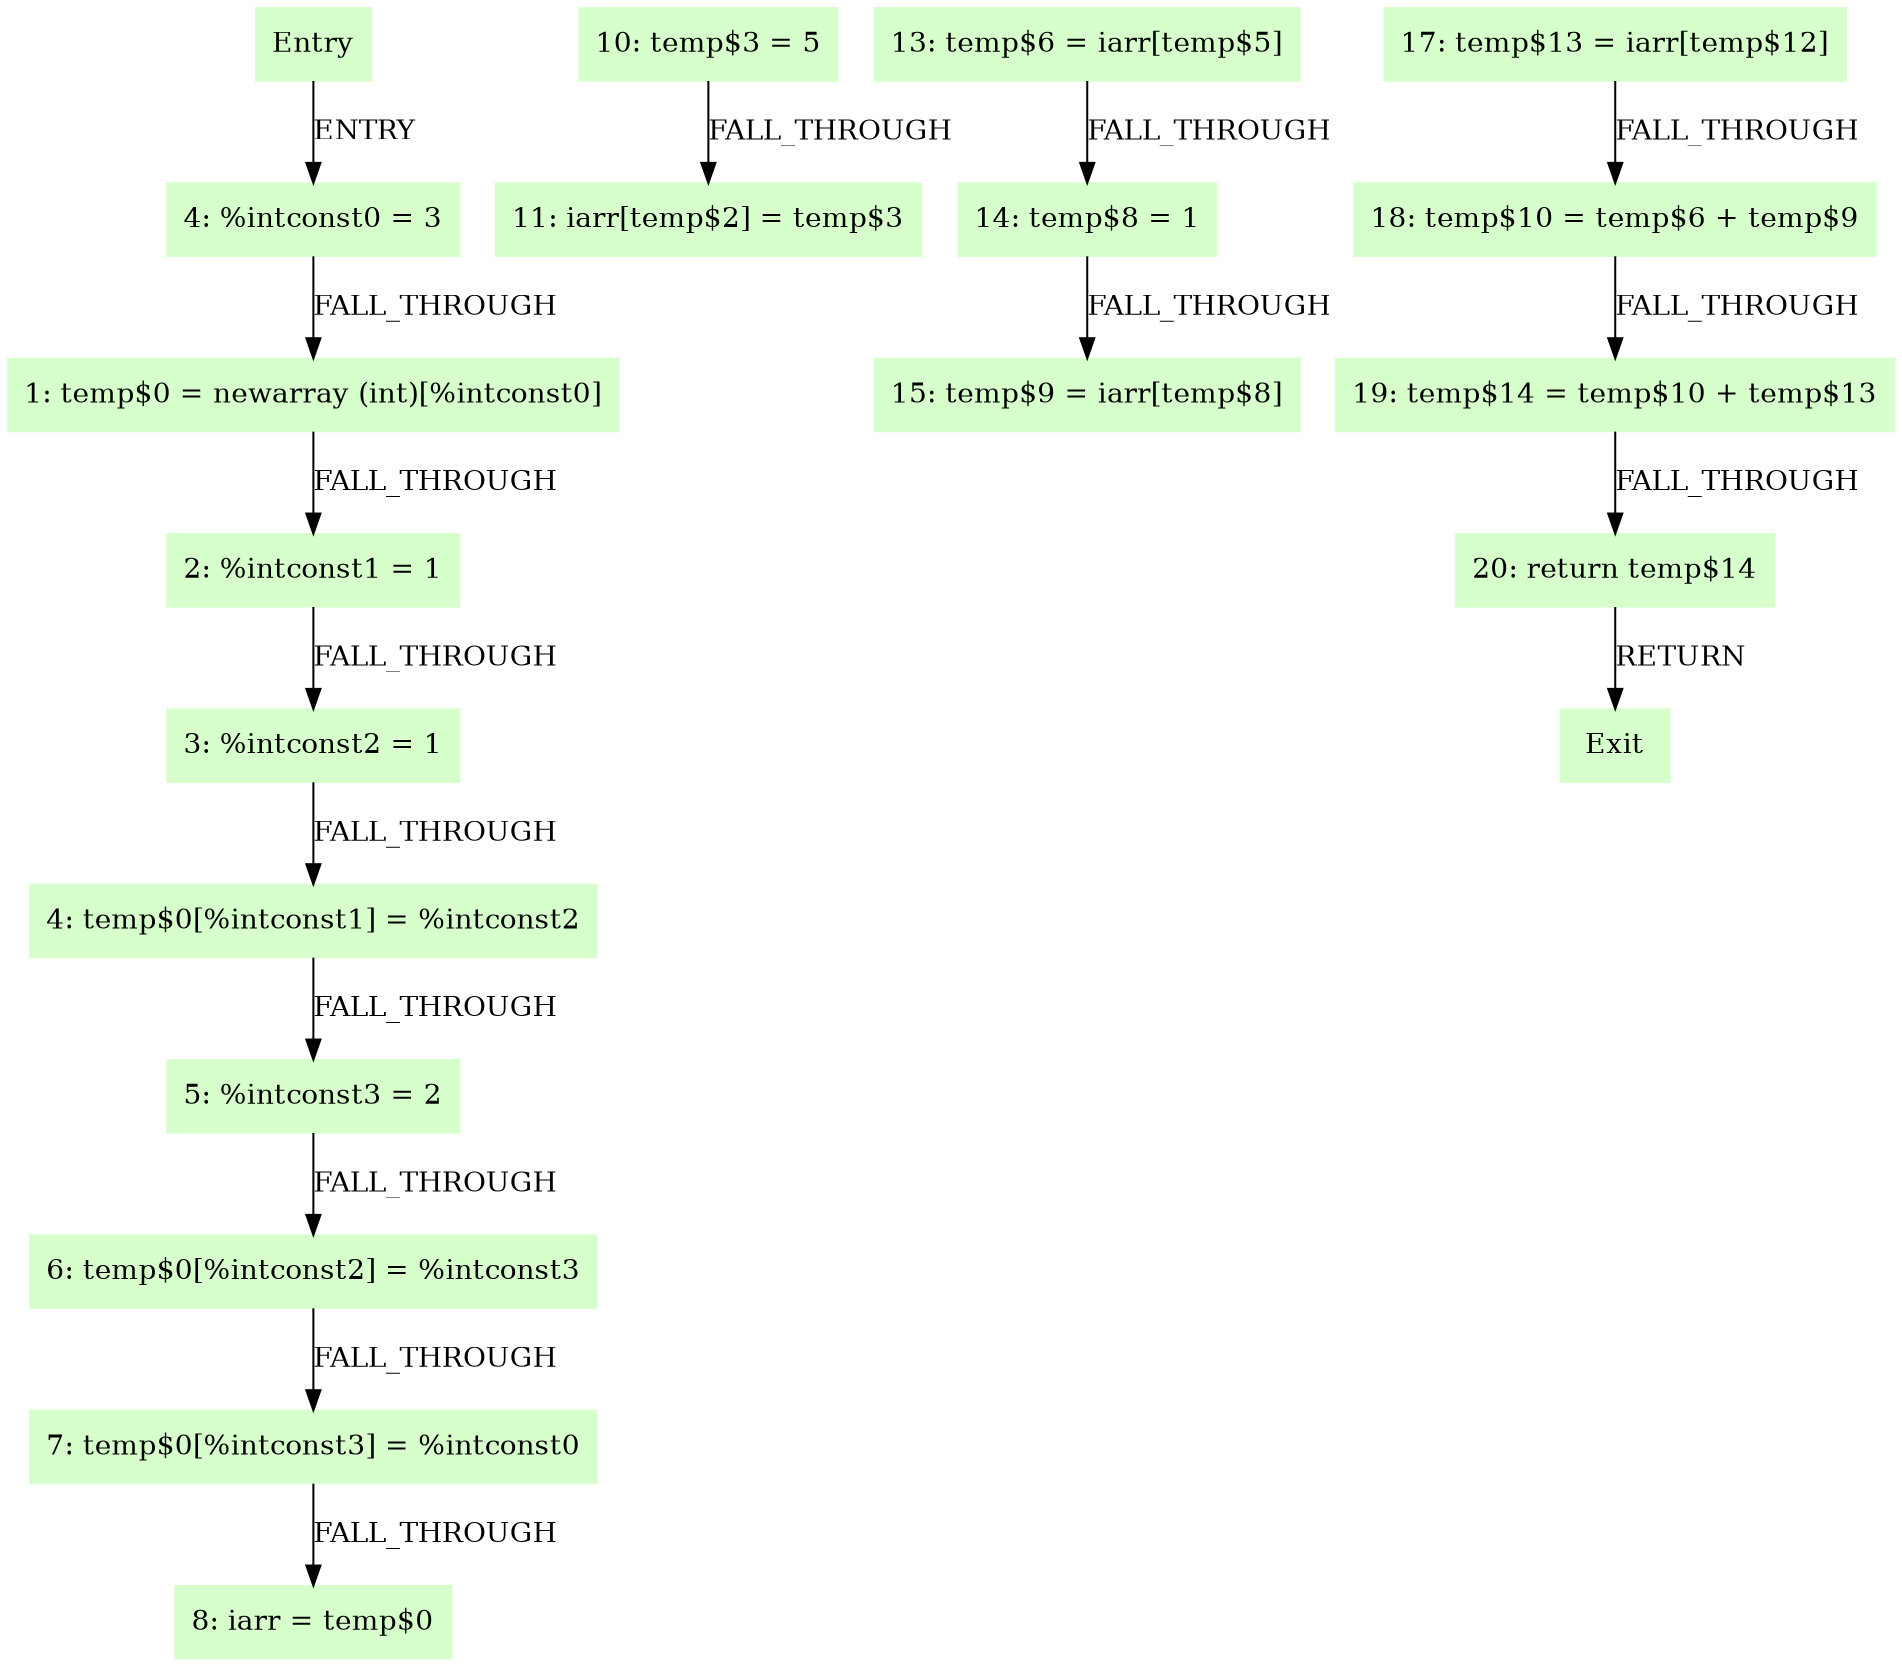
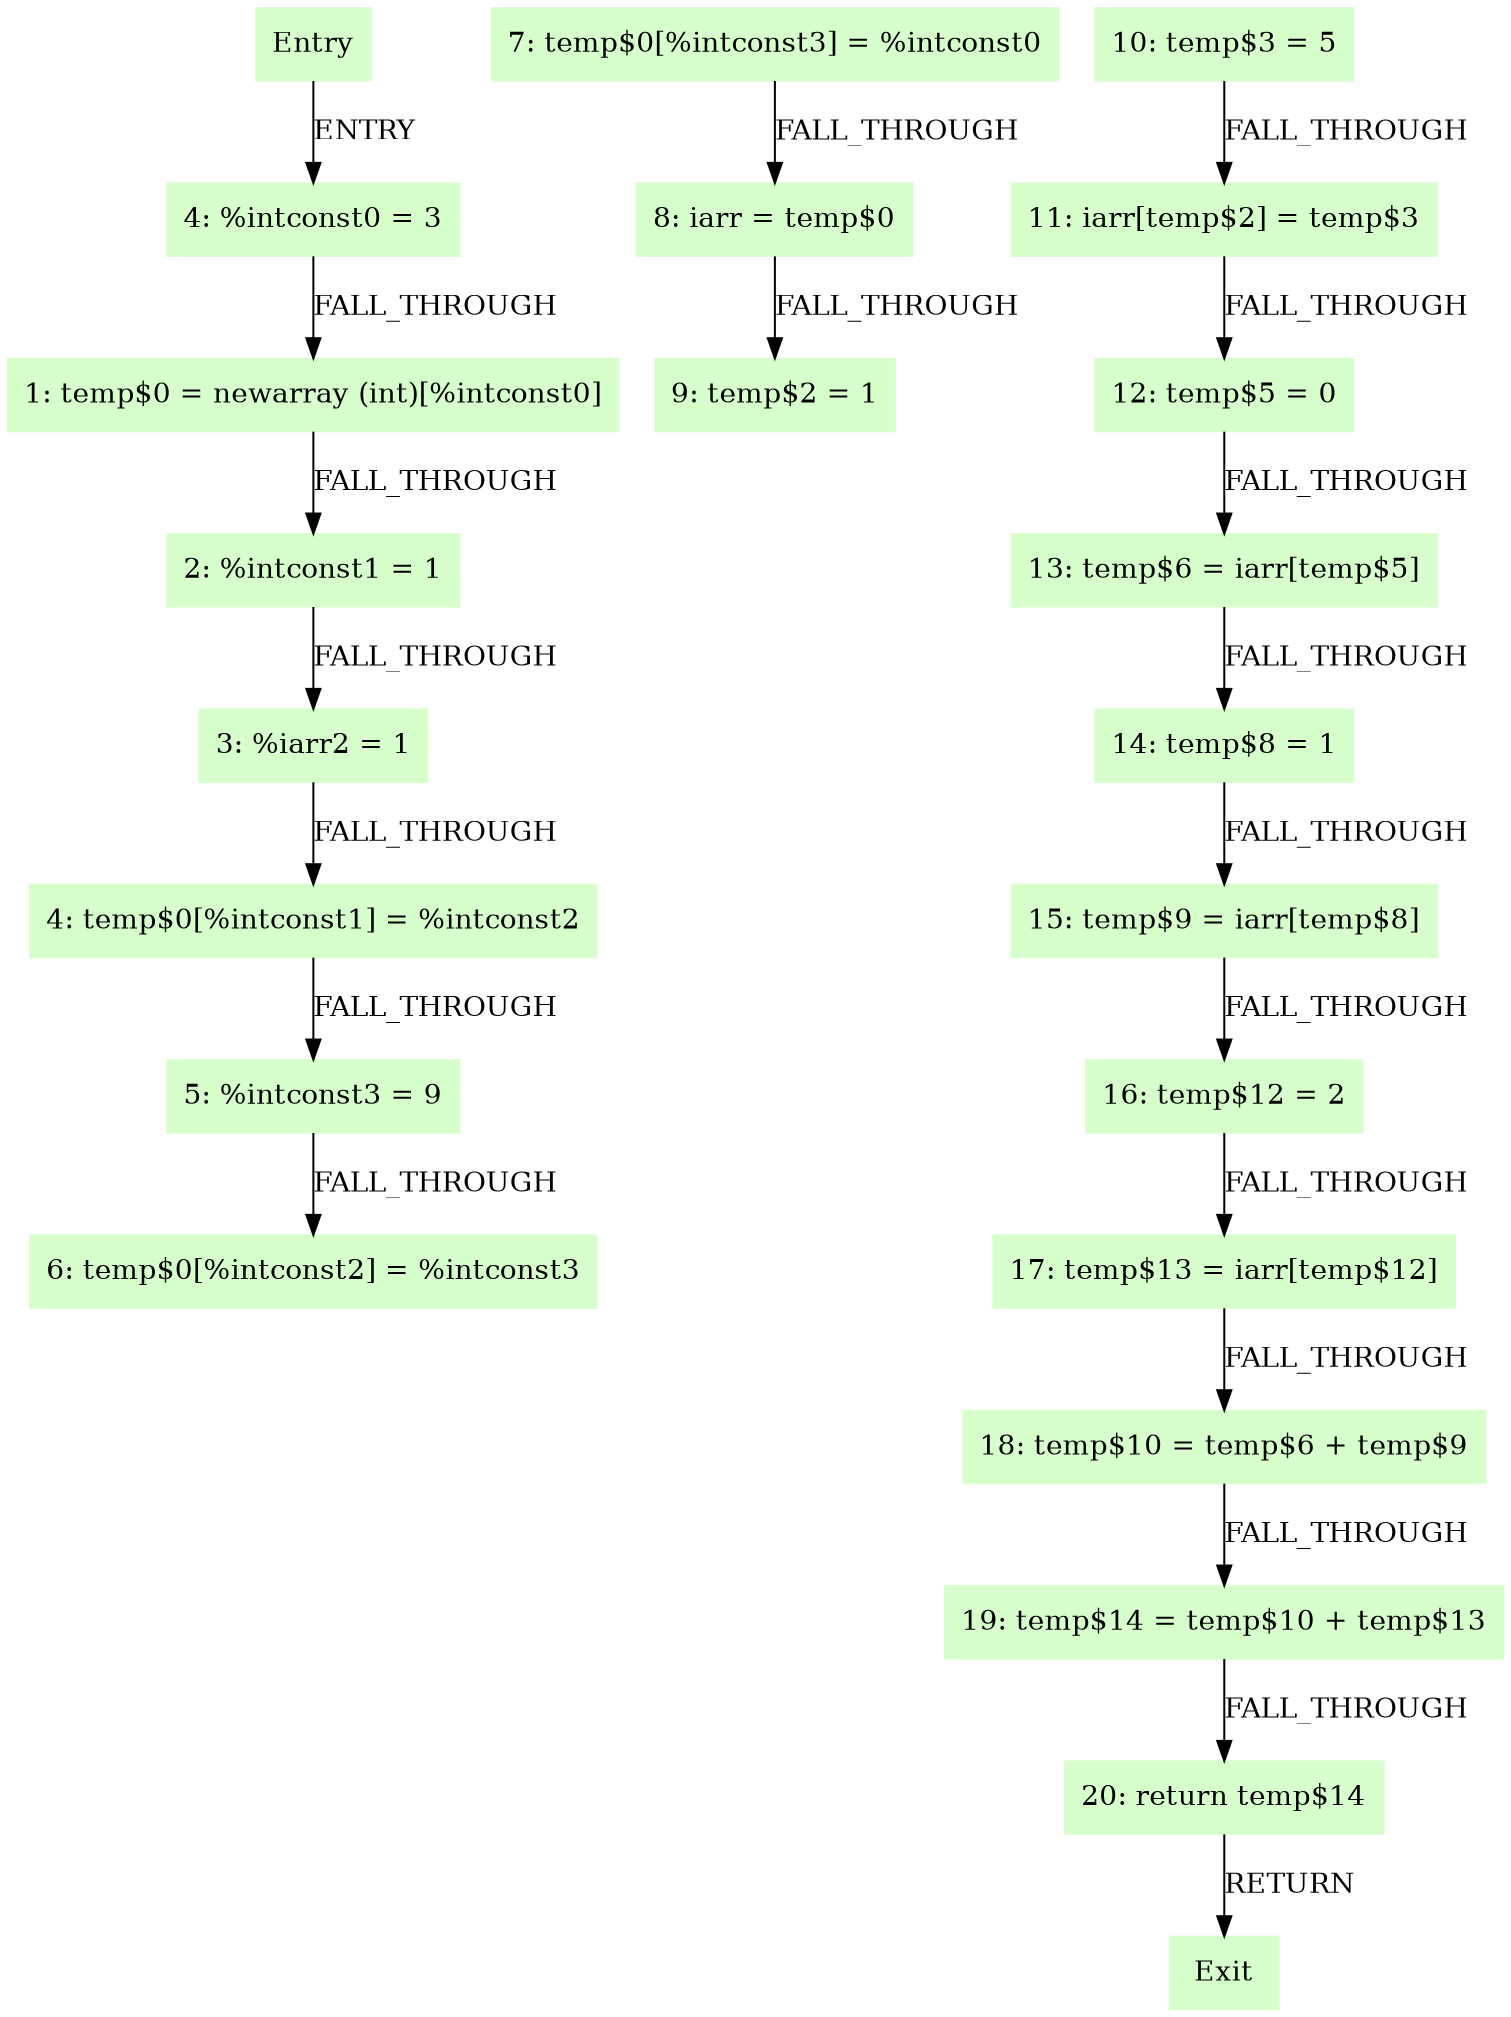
node "9: temp$2 = 1": added
node "12: temp$5 = 0": added
node "3: %intconst2 = 1": label "3: %intconst2 = 1" -> "3: %iarr2 = 1"
node "5: %intconst3 = 2": label "5: %intconst3 = 2" -> "5: %intconst3 = 9"
node "16: temp$12 = 2": added
edge "6: temp$0[%intconst2] = %intconst3" -> "7: temp$0[%intconst3] = %intconst0": removed, label "FALL_THROUGH"
